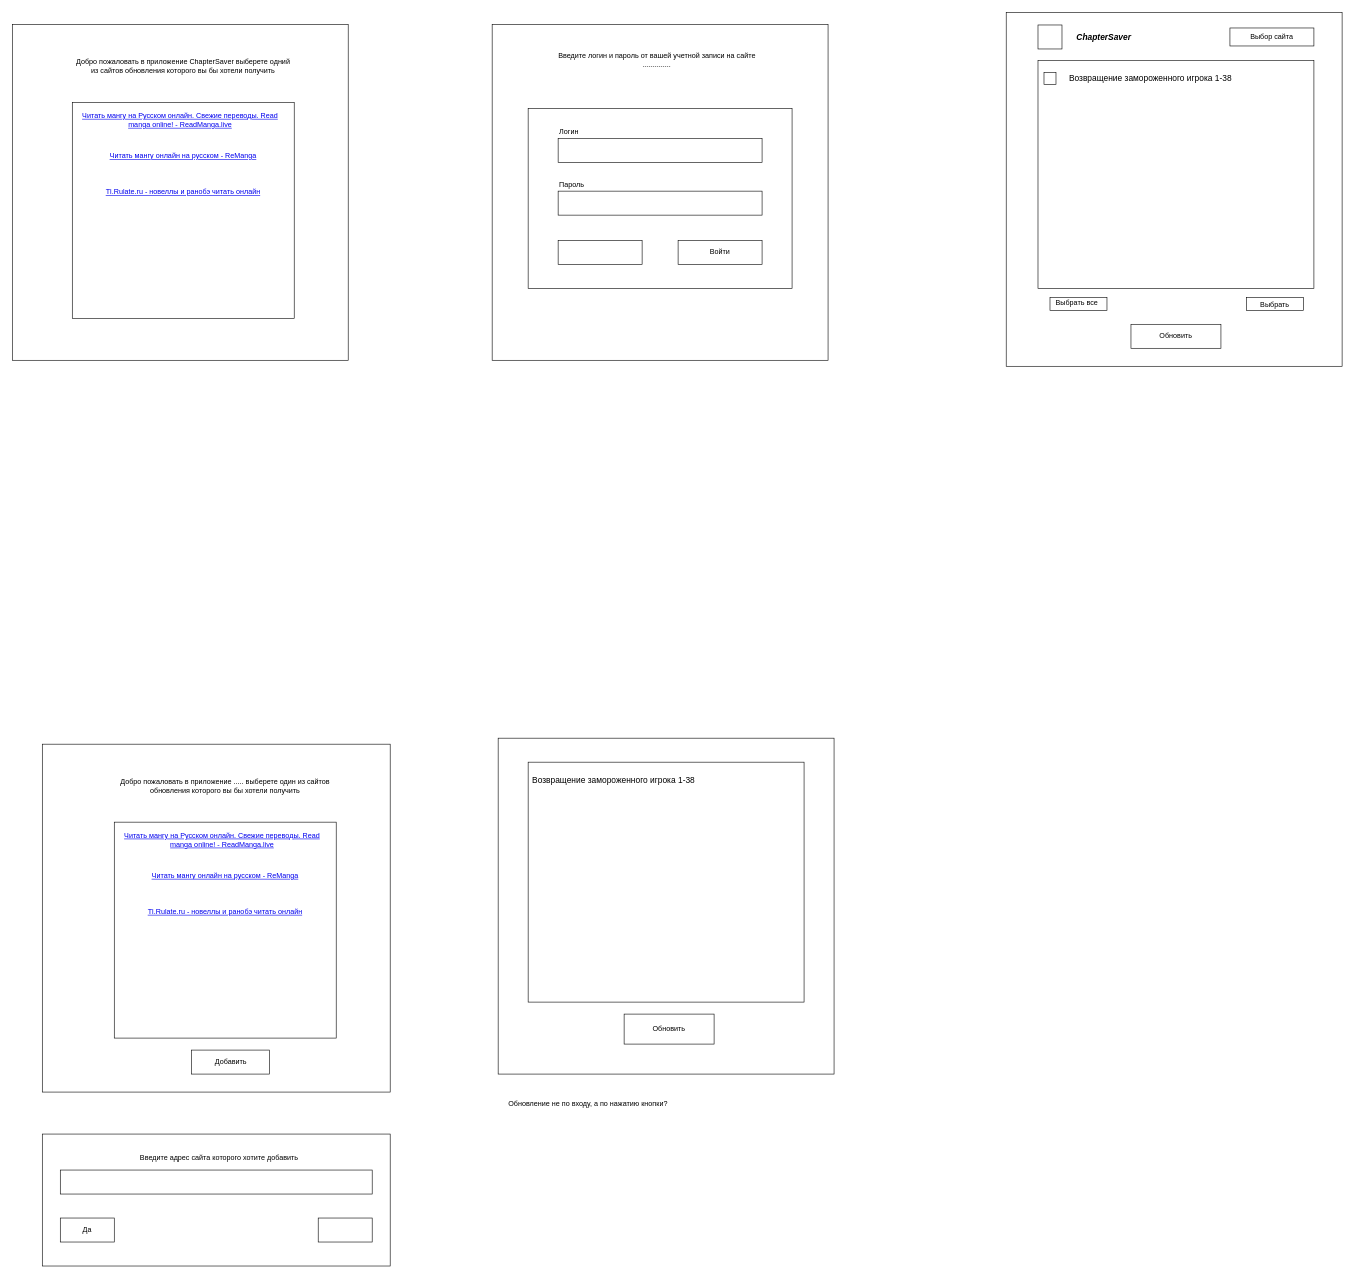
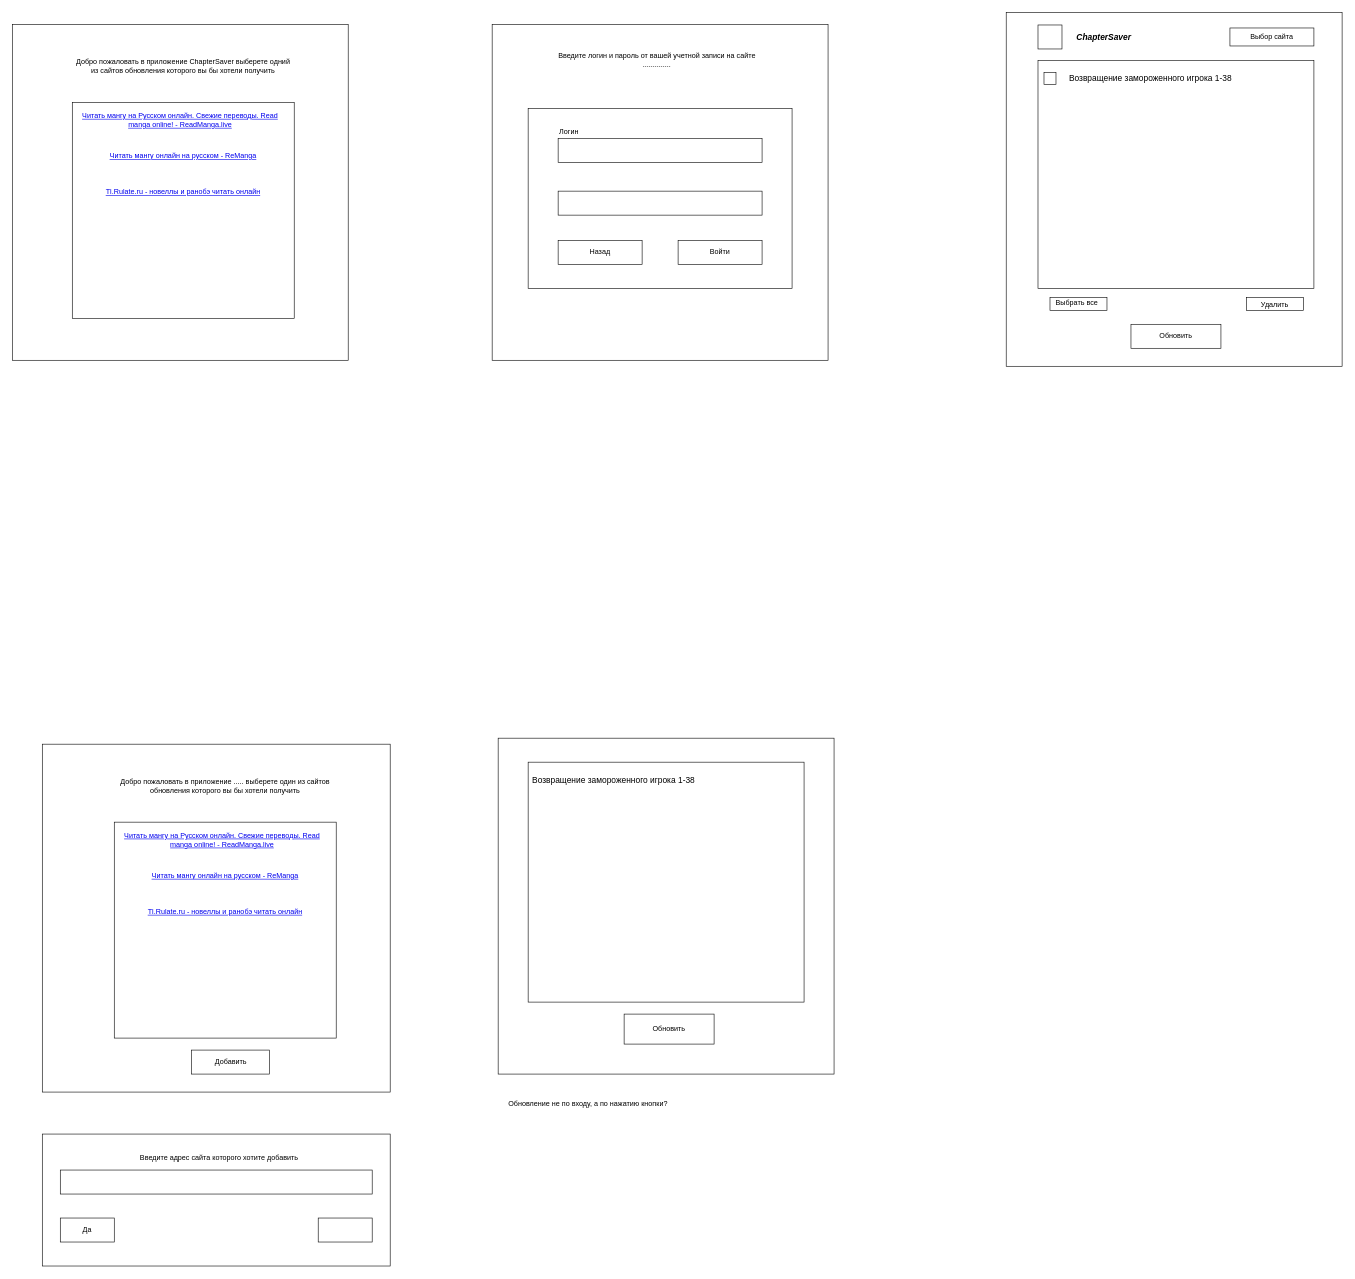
node "Пароль": removed
node "Назад": added
node "Выбрать": label "Выбрать" -> "Удалить"
